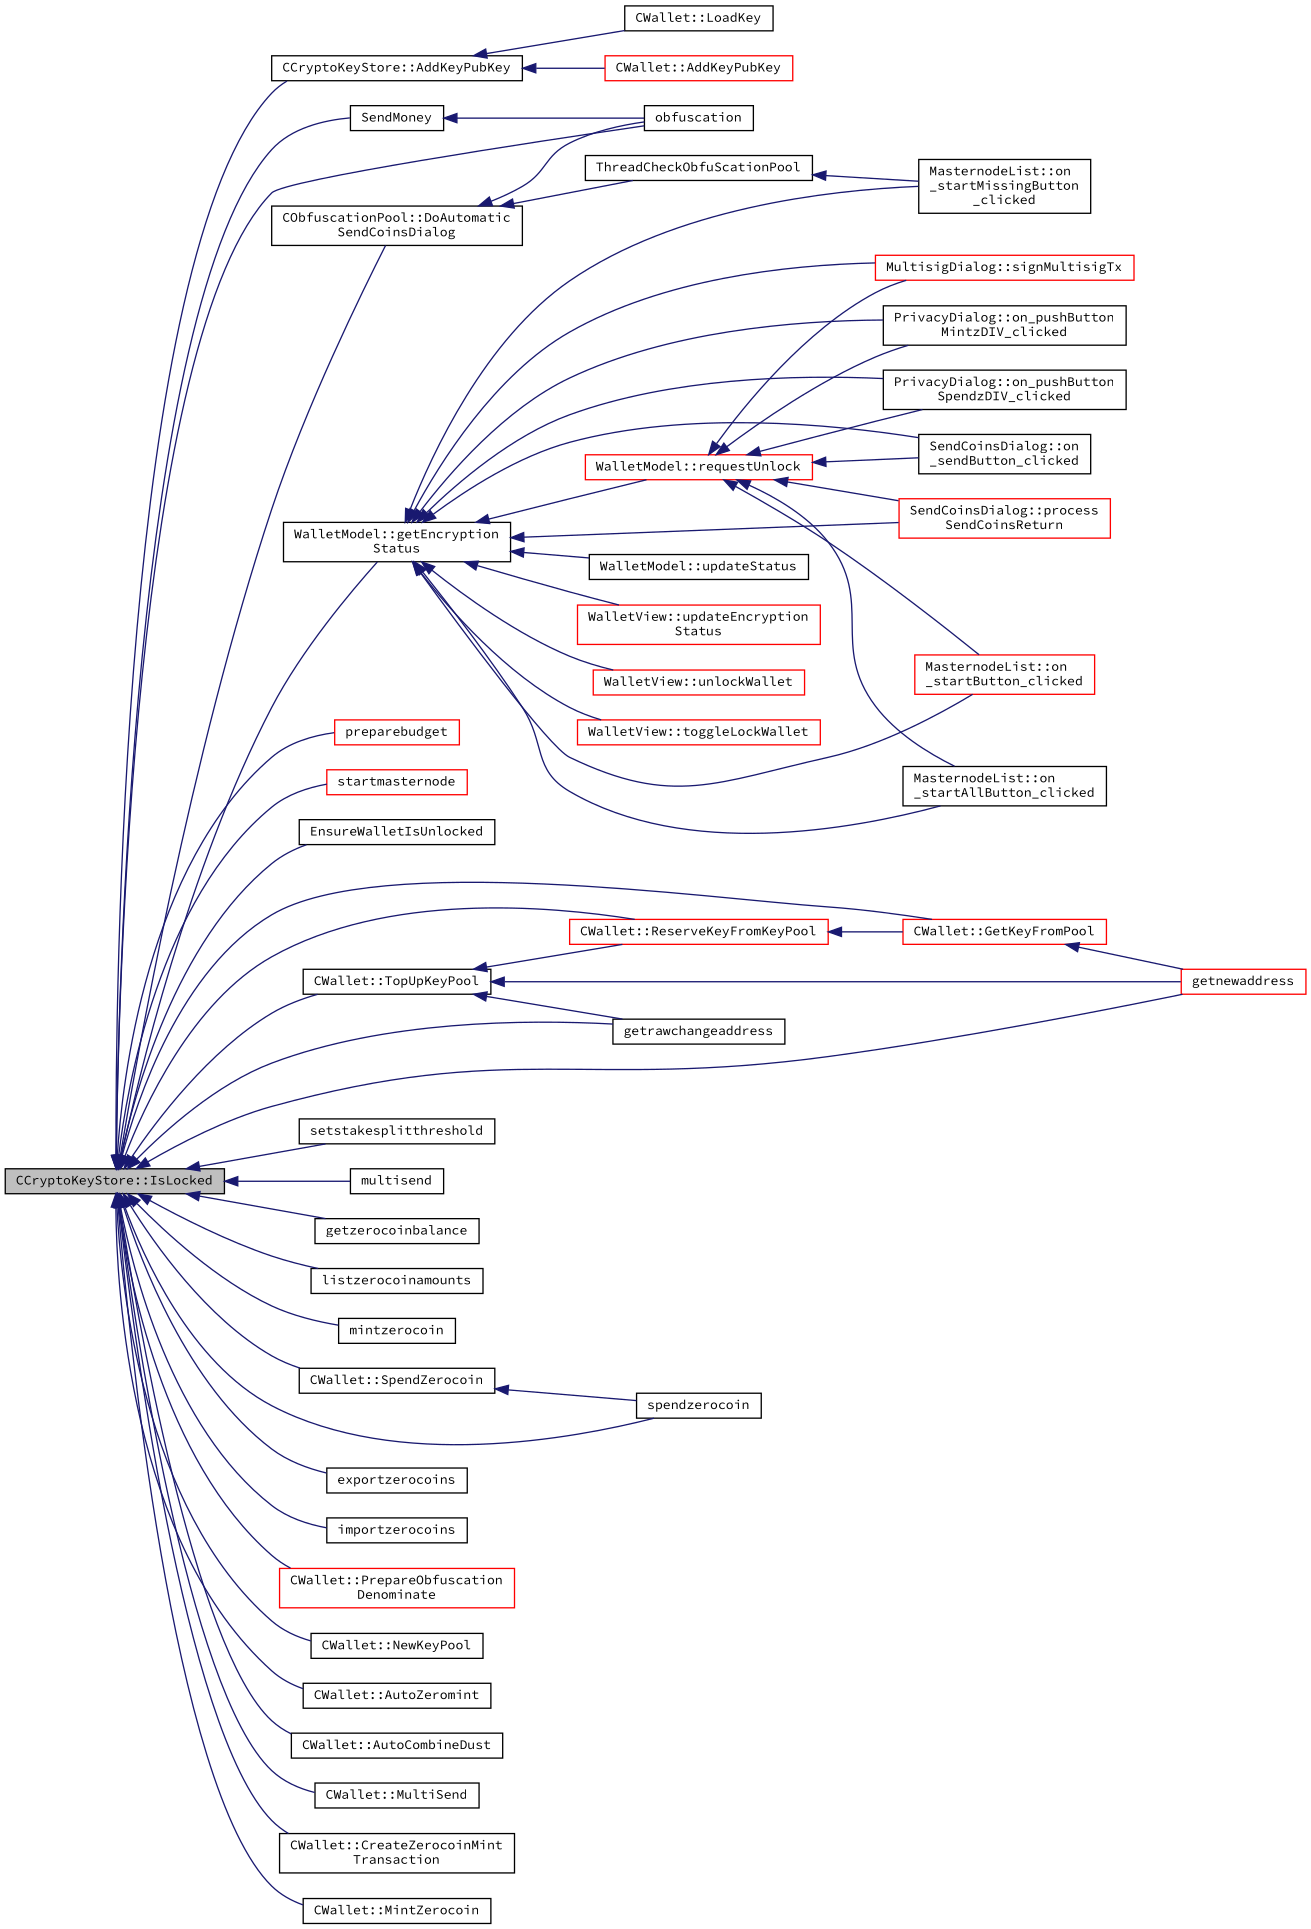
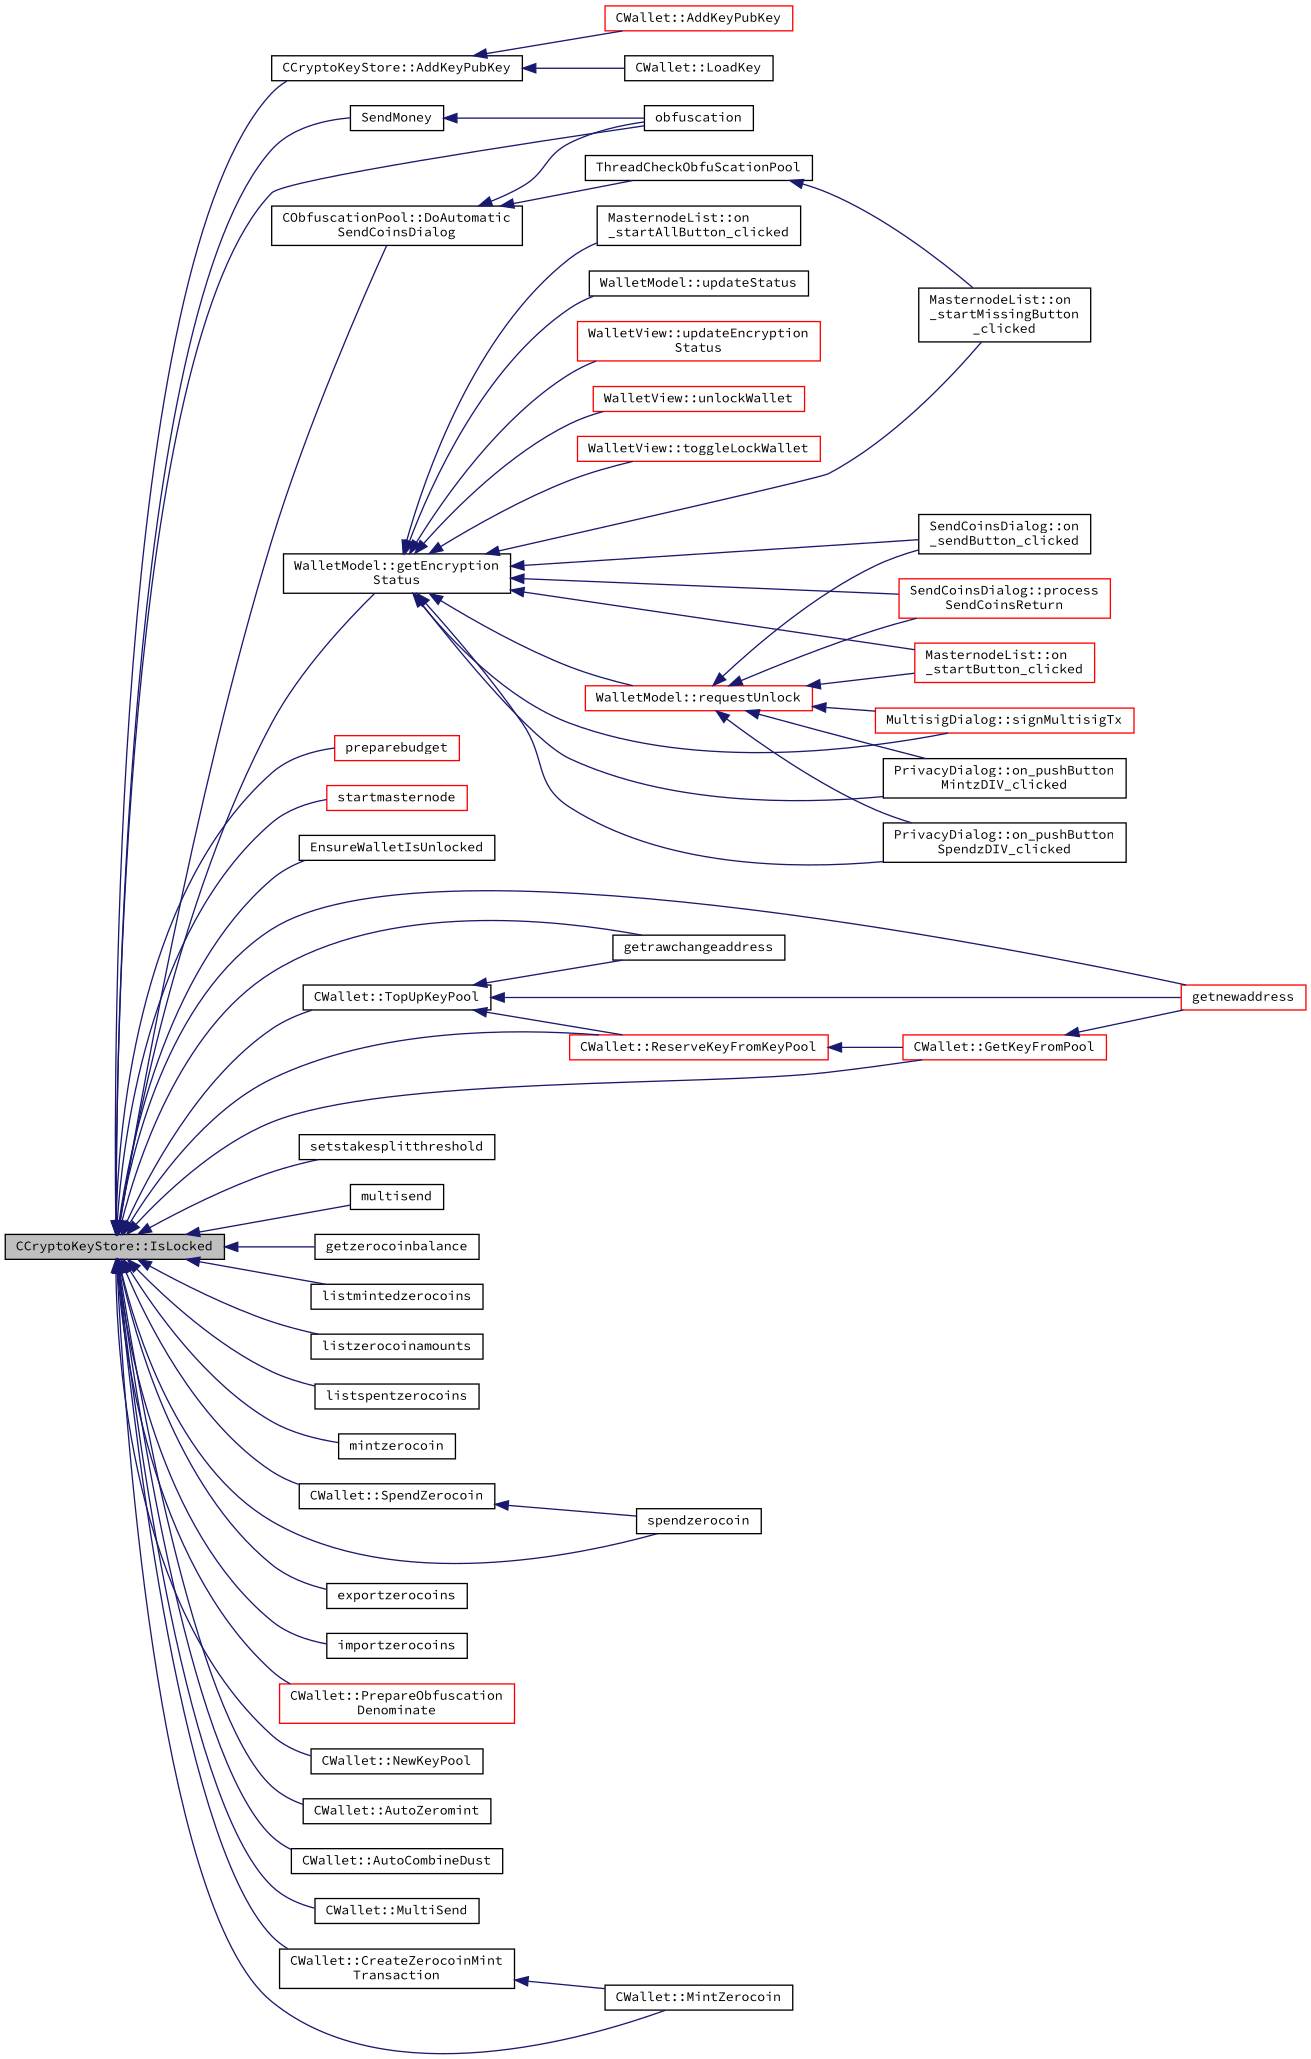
edge "MasternodeList::on _startAllButton_clicked" -> "WalletModel::requestUnlock": removed
node "listmintedzerocoins": added
node "listspentzerocoins": added
edge "CWallet::MintZerocoin" -> "CWallet::CreateZerocoinMint Transaction": added
